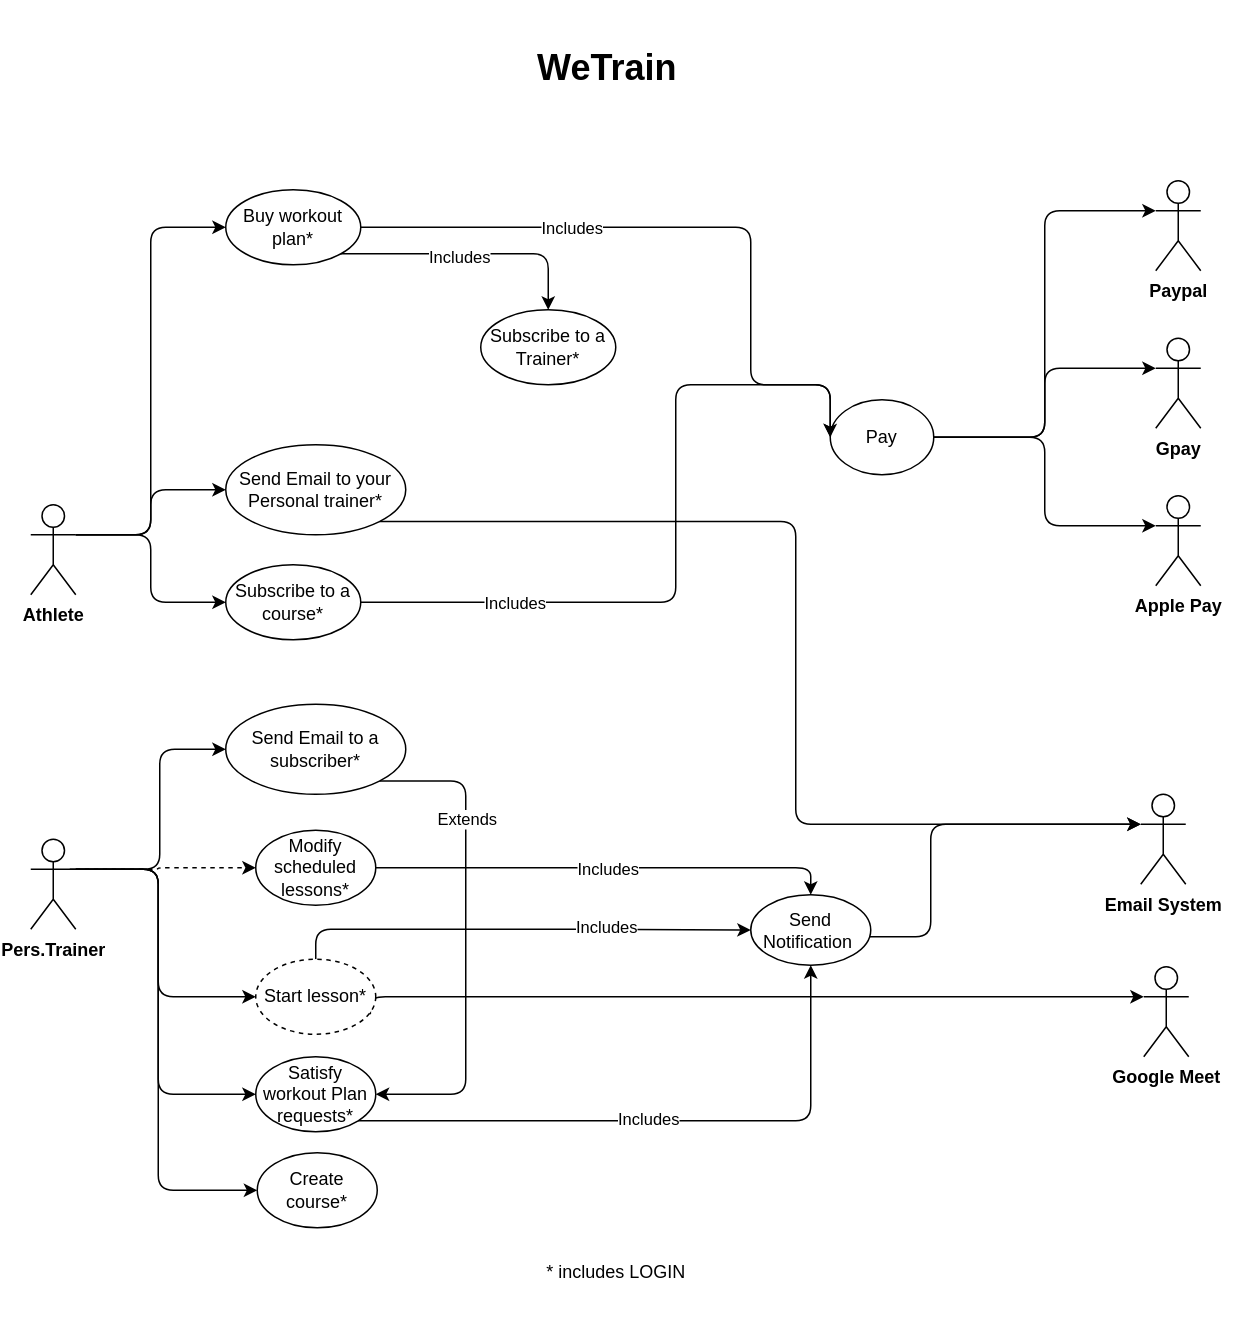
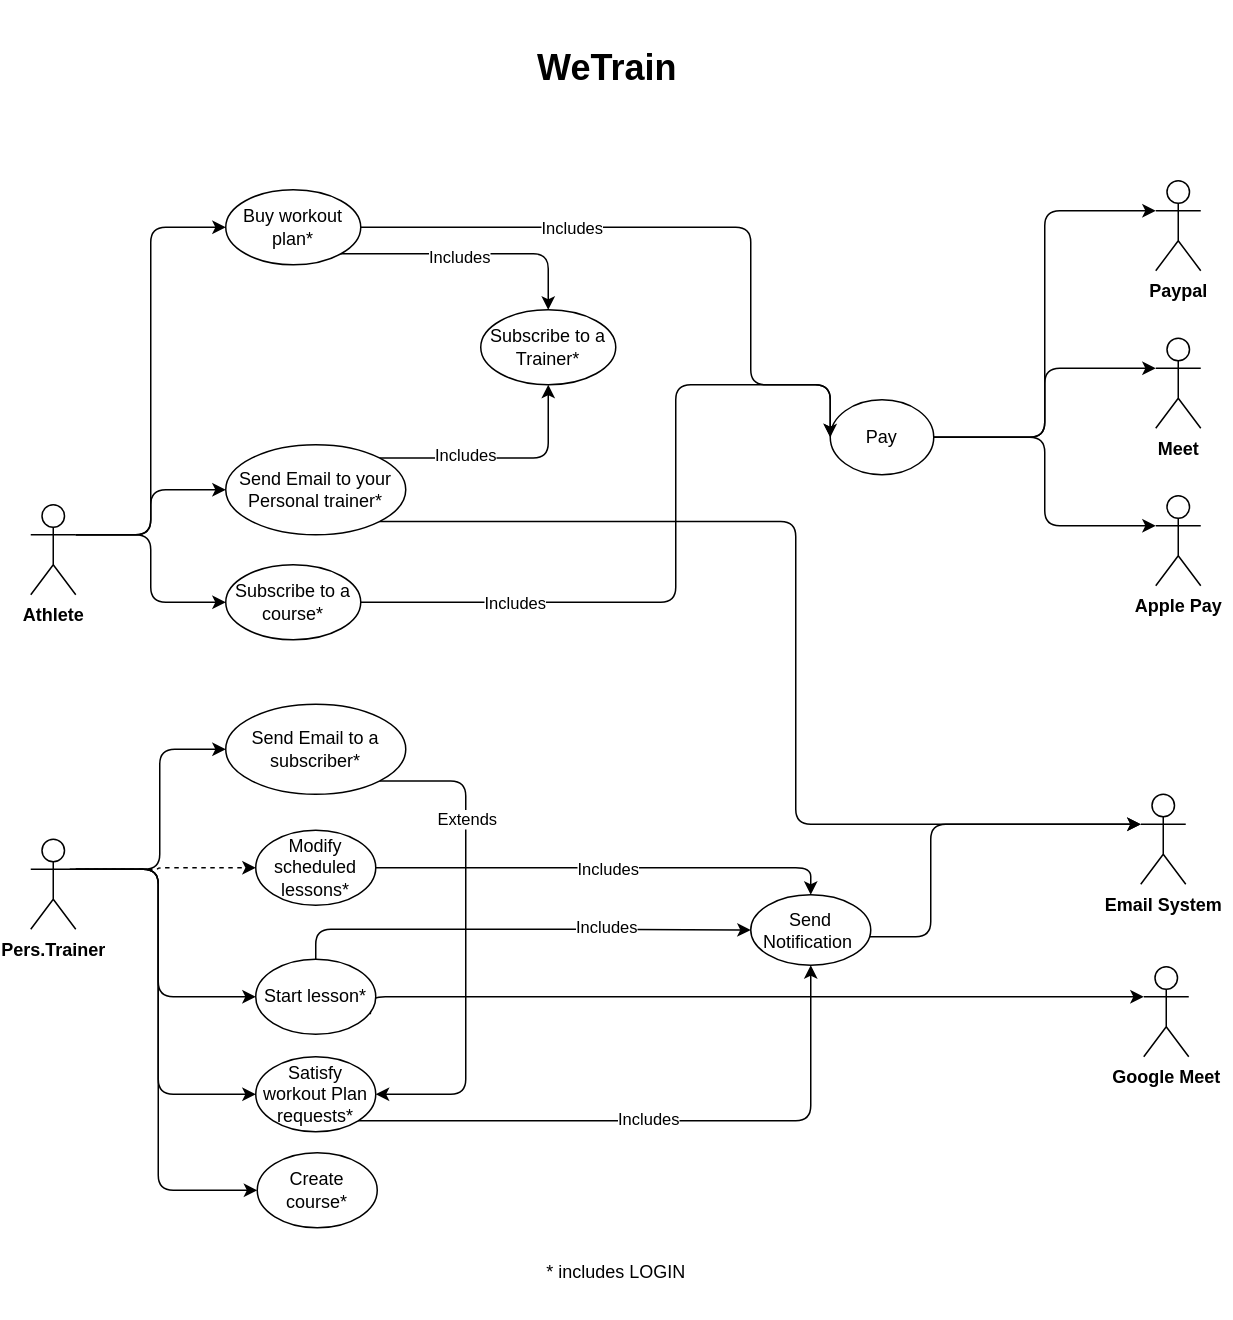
node "Gpay": label "Gpay" -> "Meet"
edge "Send Email to your Personal trainer*" -> "Subscribe to a Trainer*": added, label "Includes"
node "Start lesson*": style dashed -> solid
